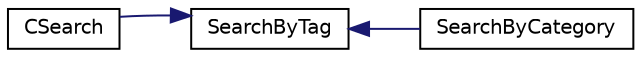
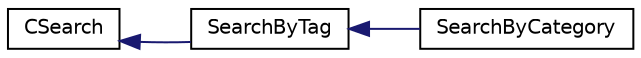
edge "CSearch" -> "SearchByTag": reversed
